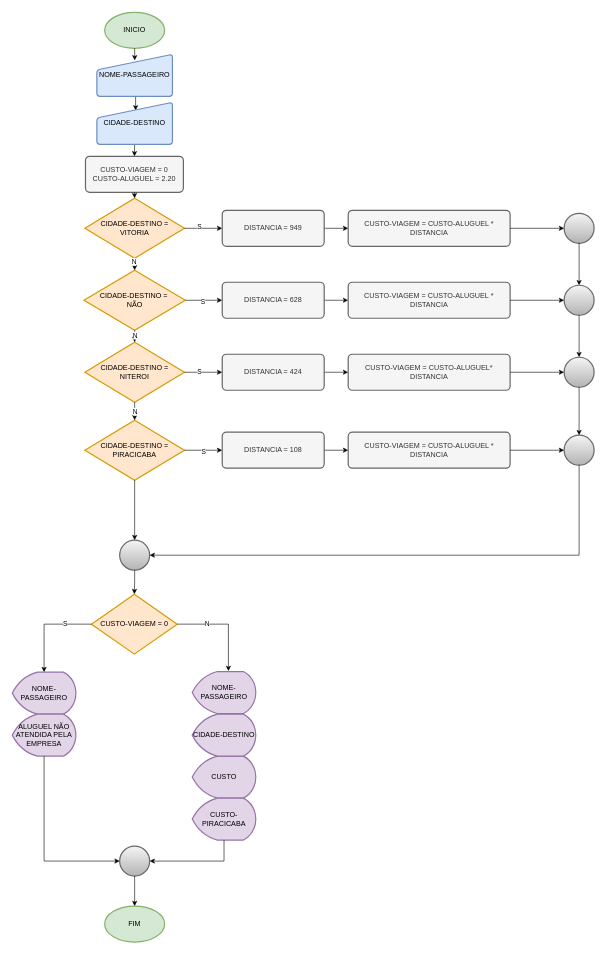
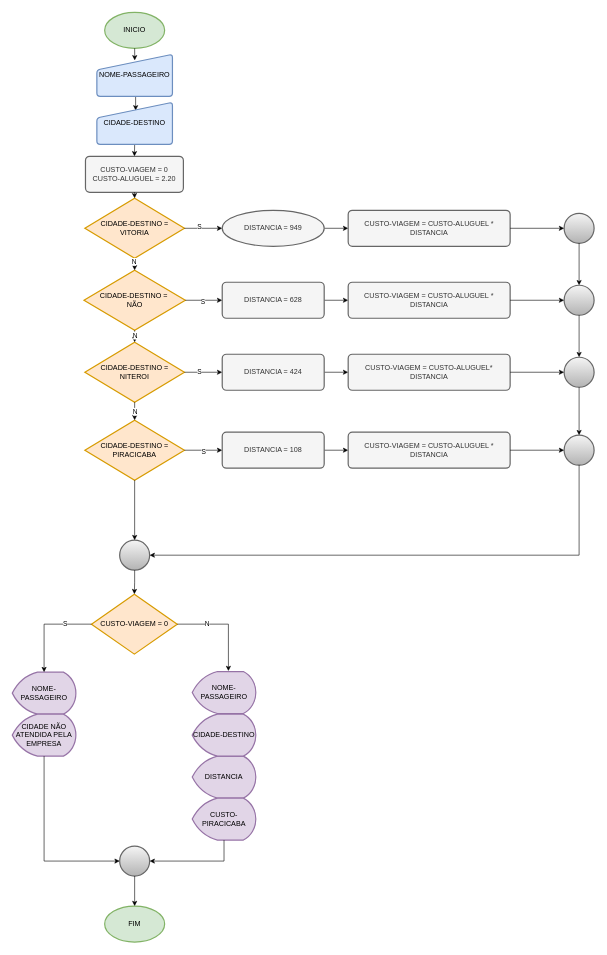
node "DISTANCIA = 949": shape rounded rectangle -> ellipse
node "ALUGUEL NÃO ATENDIDA PELA EMPRESA": label "ALUGUEL NÃO ATENDIDA PELA EMPRESA" -> "CIDADE NÃO ATENDIDA PELA EMPRESA"
node "CUSTO": label "CUSTO" -> "DISTANCIA"
